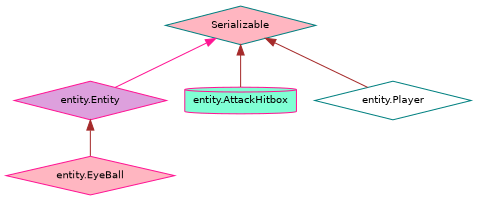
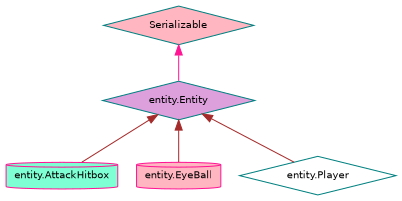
edge "entity.Player" -> "Serializable": now "entity.Player" -> "entity.Entity"
edge "entity.AttackHitbox" -> "Serializable": now "entity.AttackHitbox" -> "entity.Entity"
node "entity.Entity": color deeppink -> teal
node "entity.EyeBall": shape diamond -> cylinder
